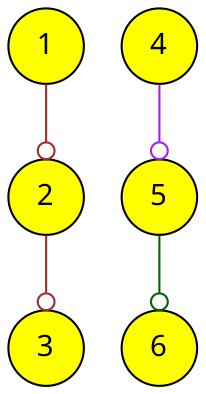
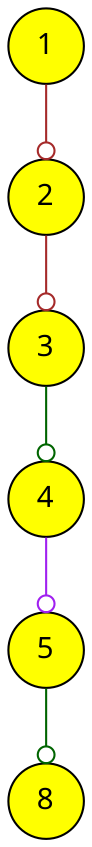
node "6": label "6" -> "8"
edge "3" -> "4": added
